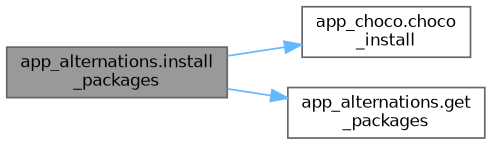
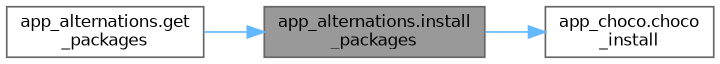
edge "app_alternations.install _packages" -> "app_alternations.get _packages": reversed
